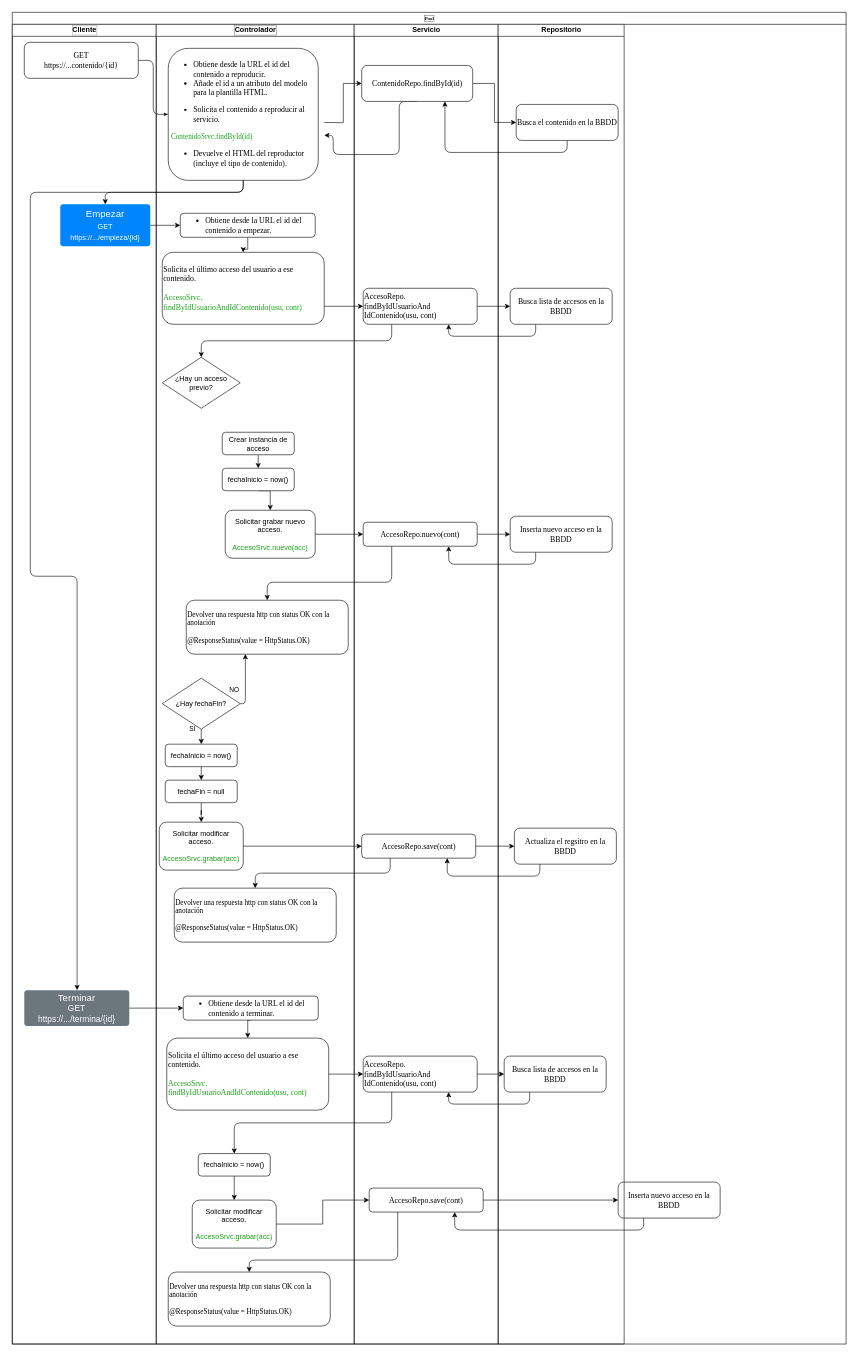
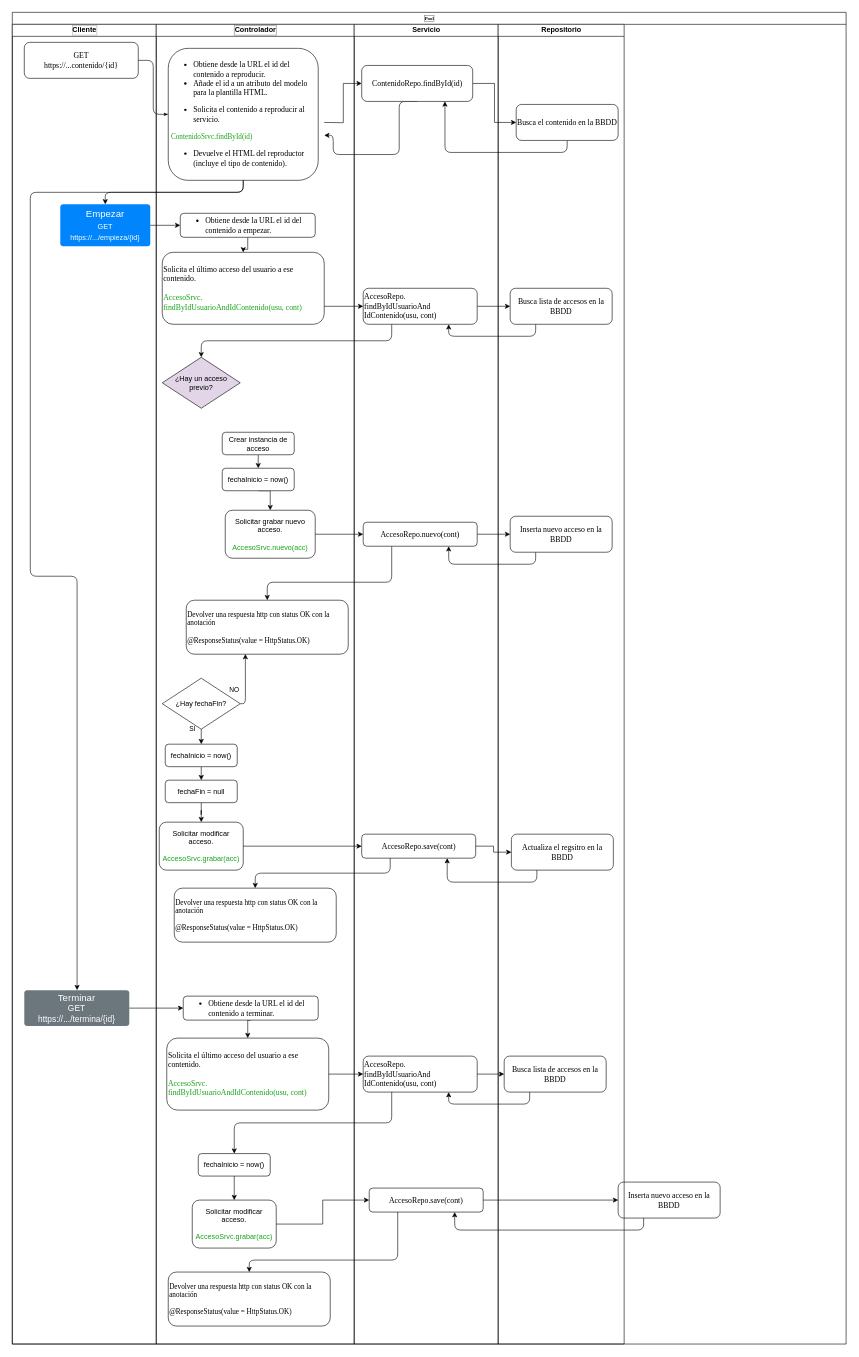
node "¿Hay un acceso previo?": fillcolor #ffffff -> #e1d5e7
node "Actualiza el regsitro en la BBDD": moved (566, 846) -> (563, 852)
